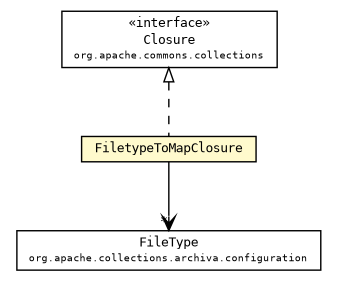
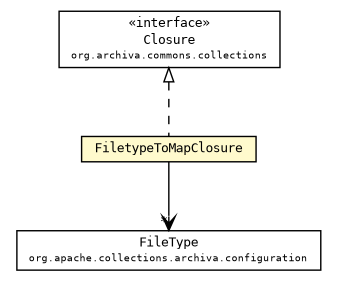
node "Closure": text "org.apache.commons.collections" -> "org.archiva.commons.collections"
